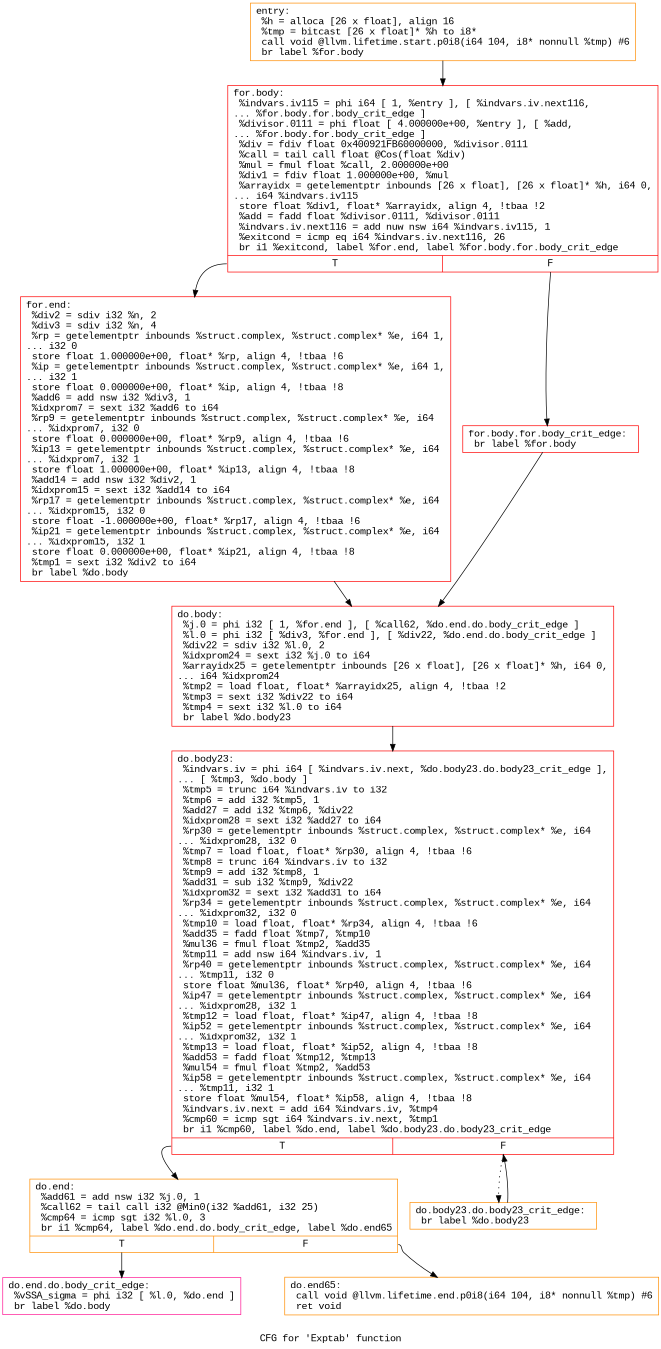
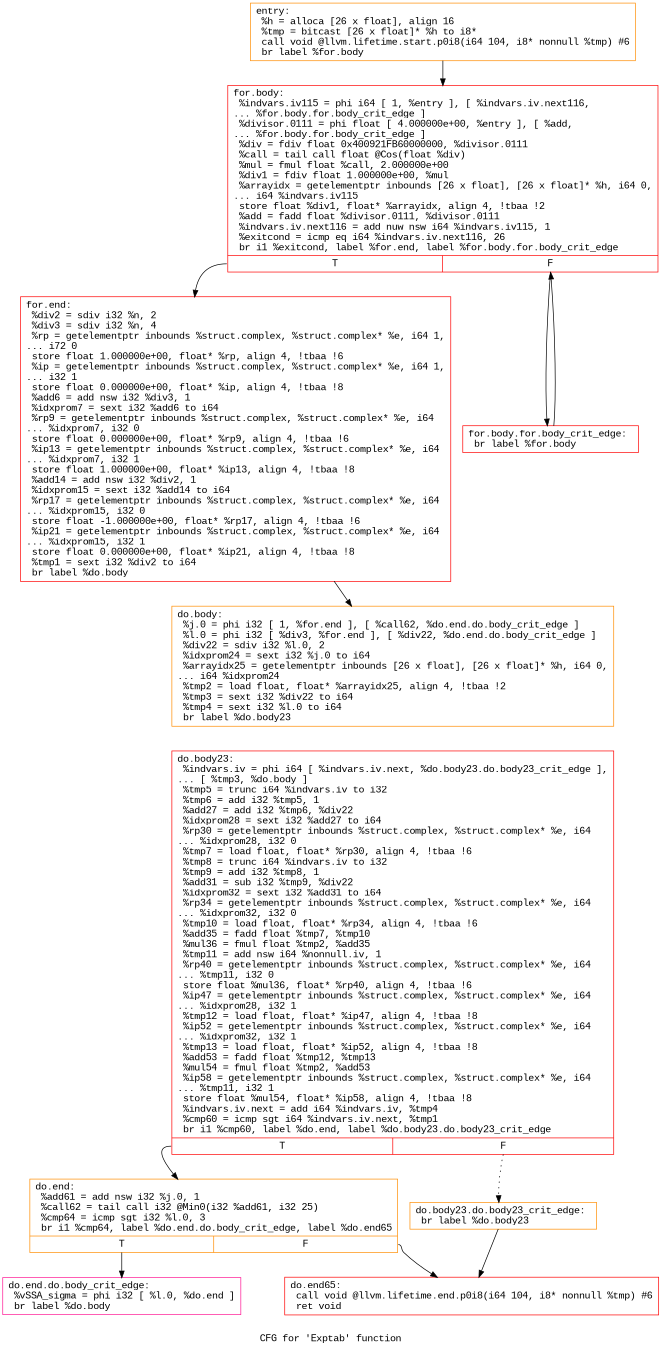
node "for.end:": text "... i32 0" -> "... i72 0"
edge "for.body.for.body_crit_edge:" -> "do.body:": now "for.body.for.body_crit_edge:" -> "for.body:"
node "do.body:": color red -> darkorange
edge "do.body:" -> "do.body23:": removed
node "do.body23:": text "%tmp11 = add nsw i64 %indvars.iv, 1" -> "%tmp11 = add nsw i64 %nonnull.iv, 1"
edge "do.body23.do.body23_crit_edge:" -> "do.body23:": now "do.body23.do.body23_crit_edge:" -> "do.end65:"
node "do.end65:": color darkorange -> red
